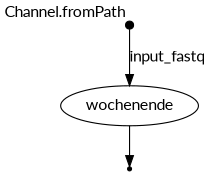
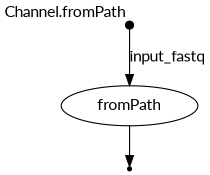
node "wochenende": label "wochenende" -> "fromPath"
